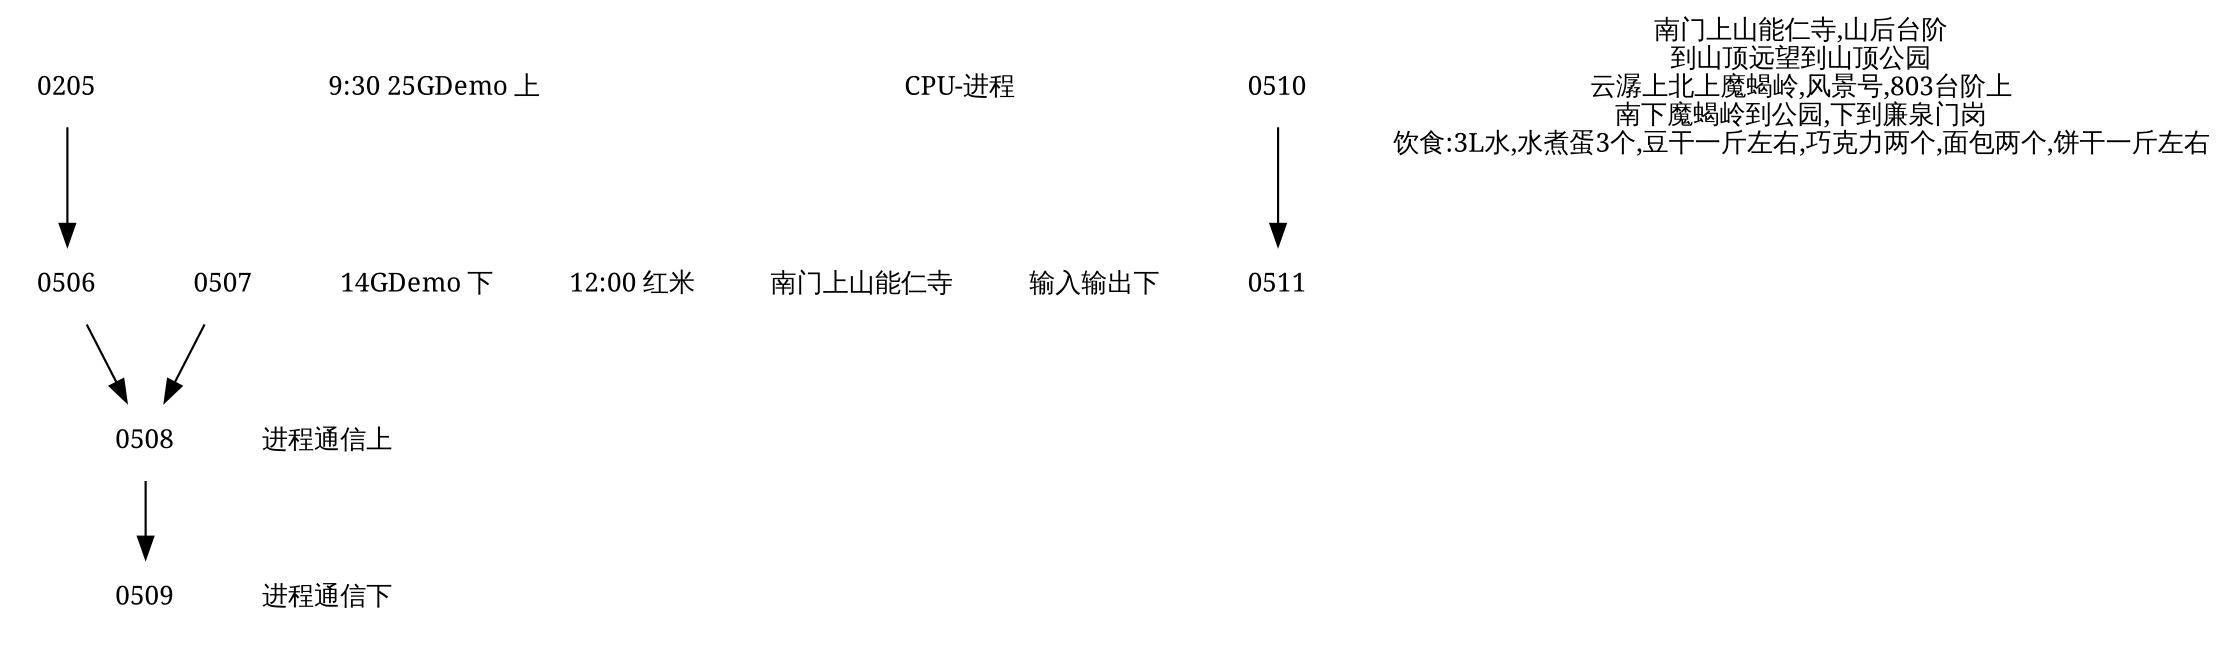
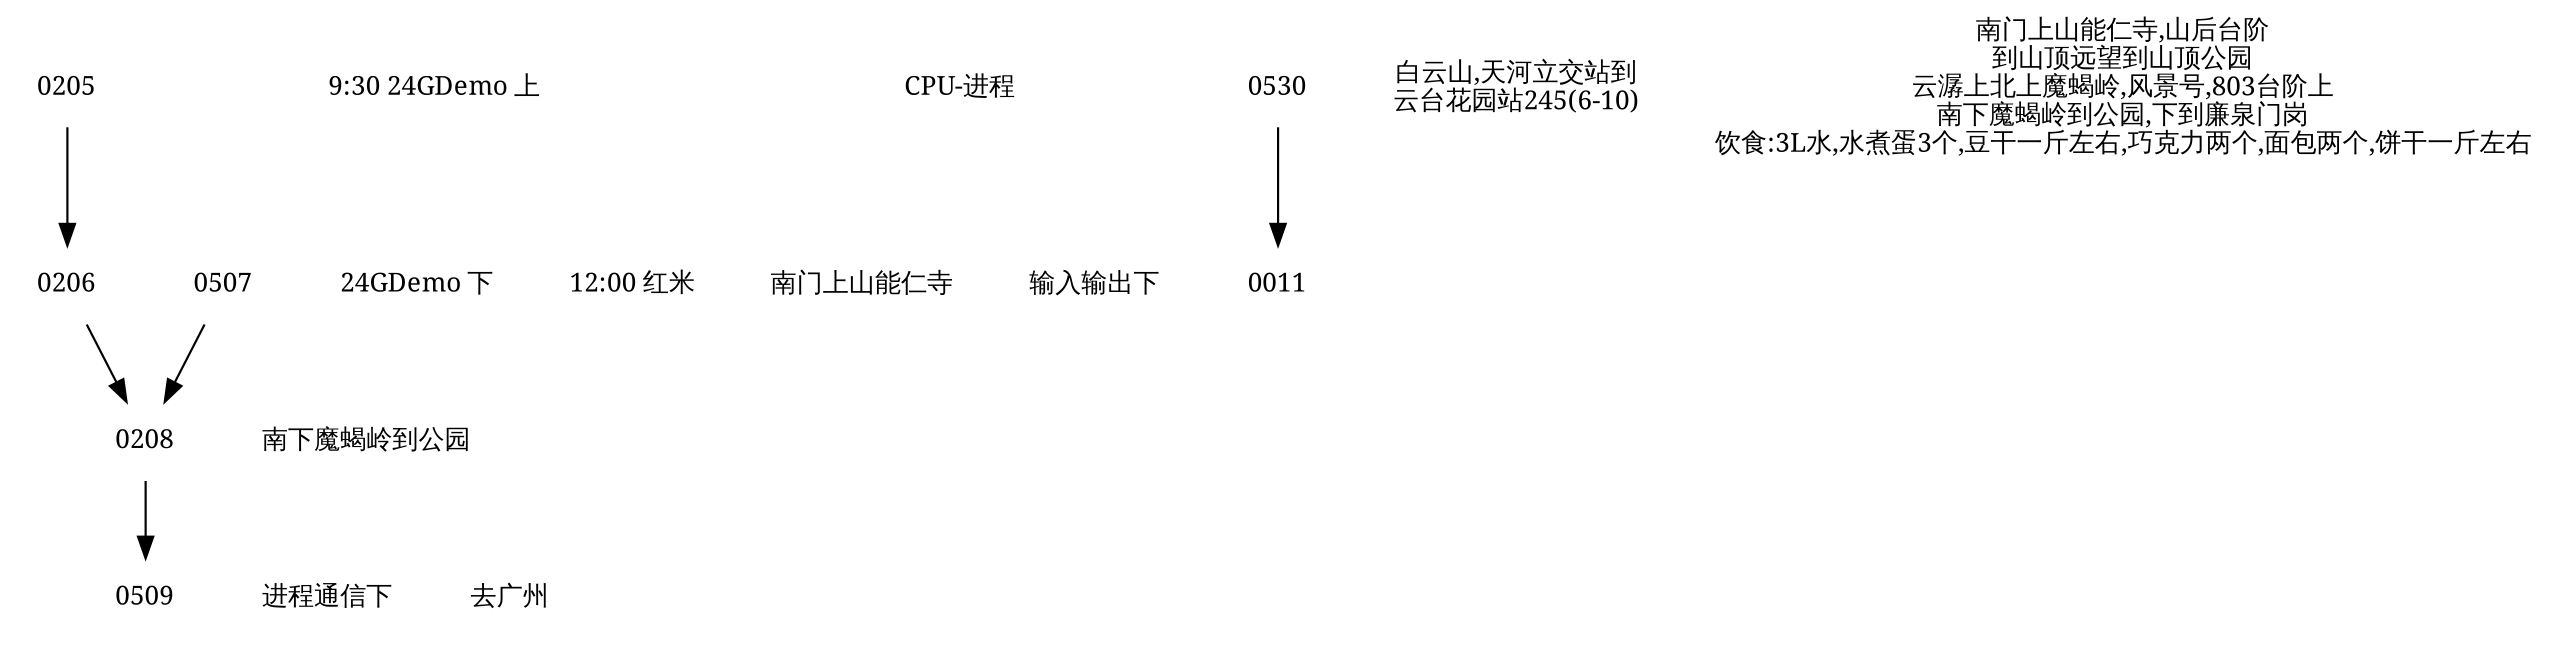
node "9:30 25GDemo 上": label "9:30 25GDemo 上" -> "9:30 24GDemo 上"
node "0510": label "0510" -> "0530"
node "白云山,天河立交站到 云台花园站245(6-10)": added
node "0506": label "0506" -> "0206"
node "14GDemo 下": label "14GDemo 下" -> "24GDemo 下"
node "0511": label "0511" -> "0011"
node "0508": label "0508" -> "0208"
node "进程通信上": label "进程通信上" -> "南下魔蝎岭到公园"
node "去广州": added
